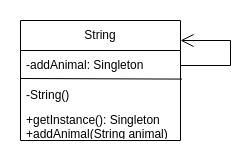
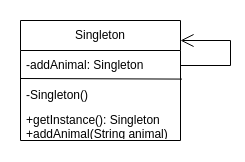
node "String": label "String" -> "Singleton"
node "-String()": label "-String()" -> "-Singleton()"
